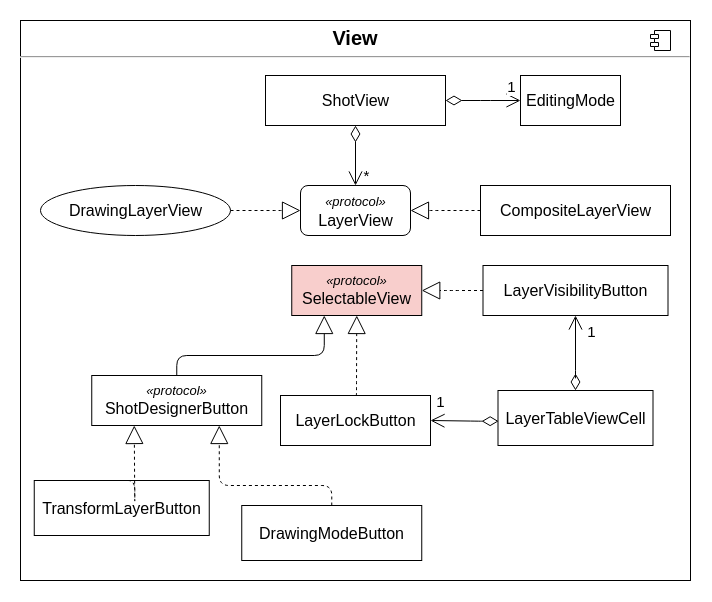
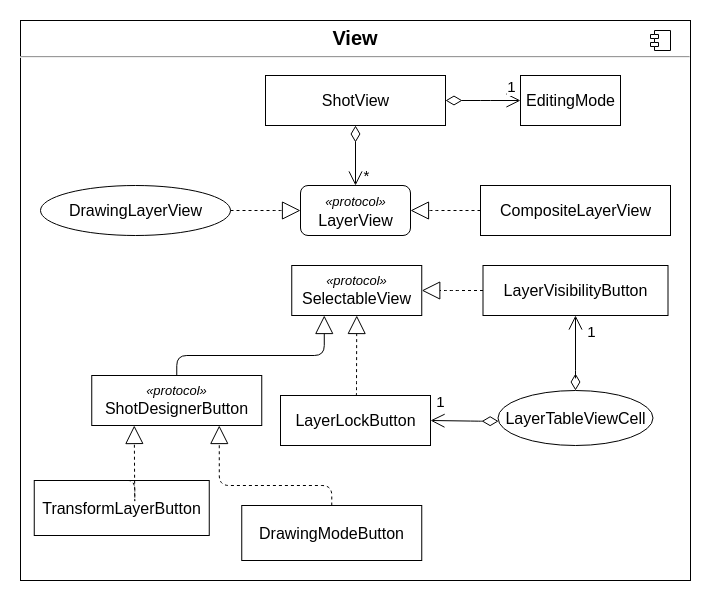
node "«protocol» SelectableView": fillcolor #f8cecc -> #ffffff
node "LayerTableViewCell": shape rectangle -> ellipse
